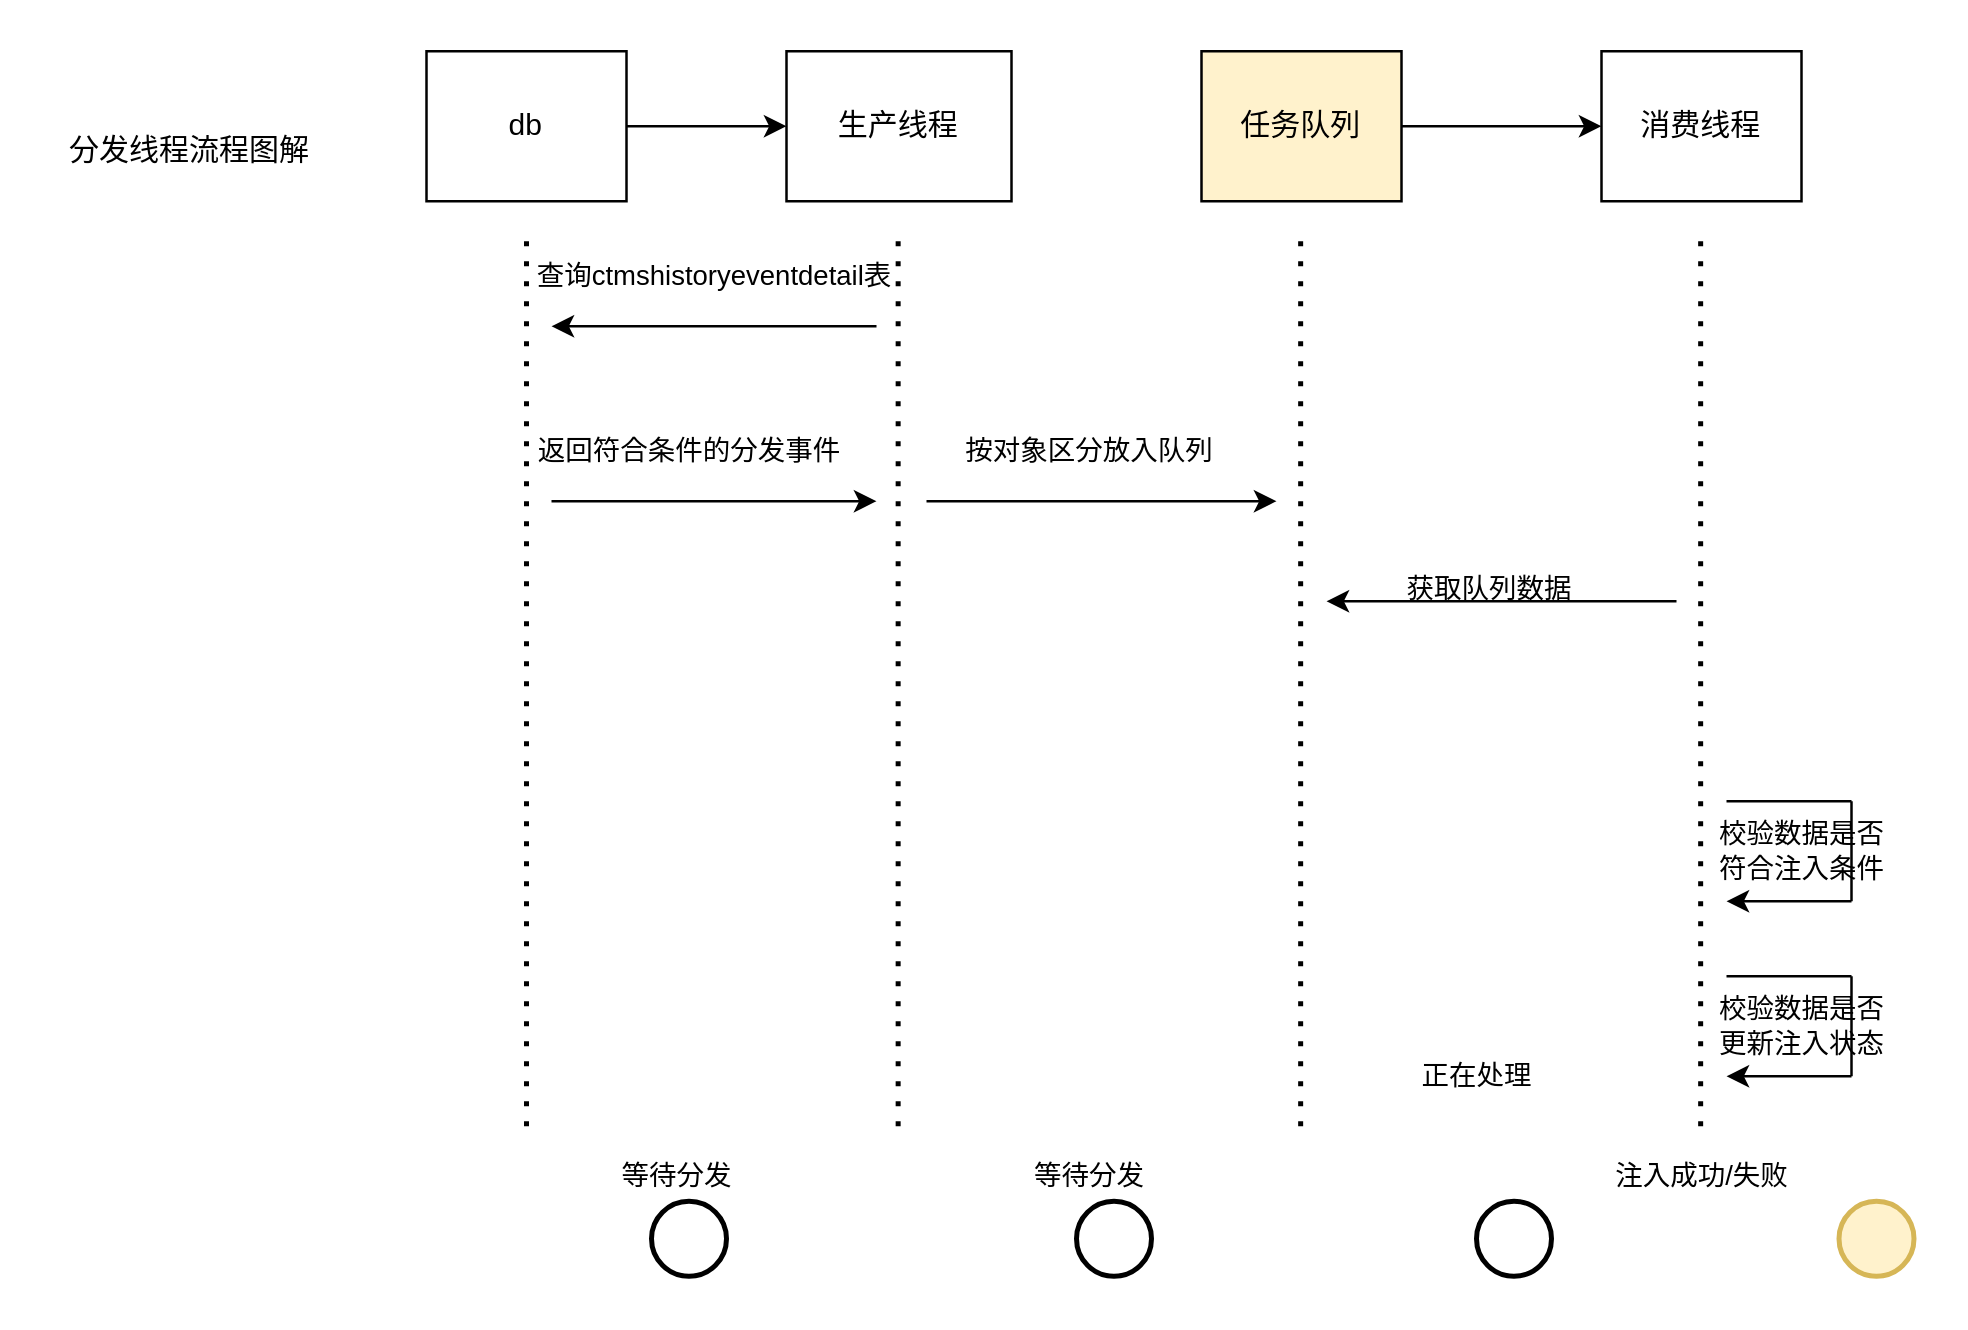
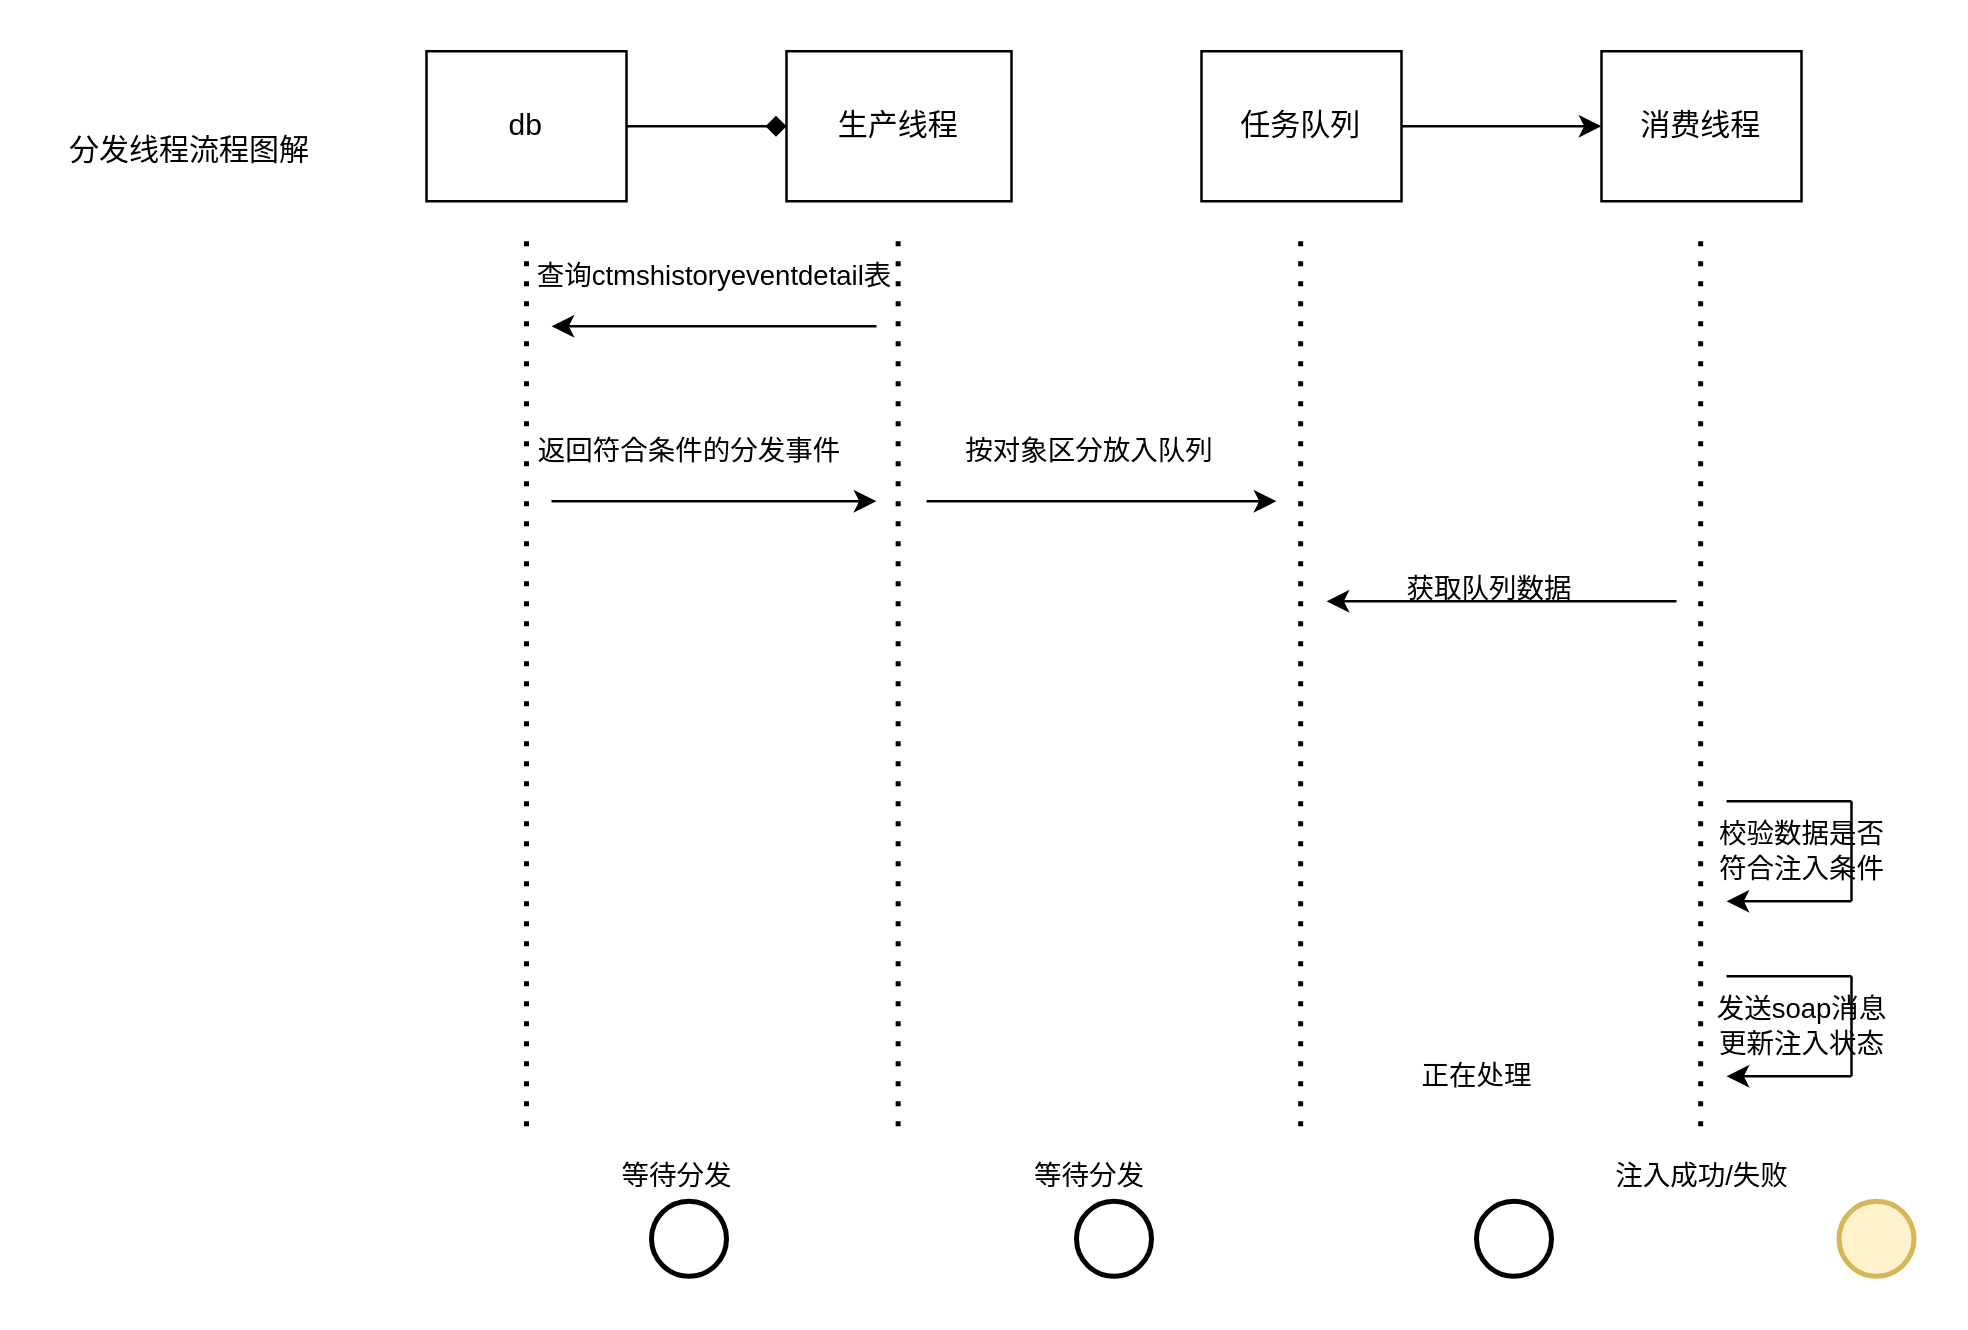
edge "db" -> "生产线程": arrowhead classic -> diamond
node "任务队列": fillcolor #fff2cc -> #ffffff
node "校验数据是否 更新注入状态": label "校验数据是否 更新注入状态" -> "发送soap消息 更新注入状态"
